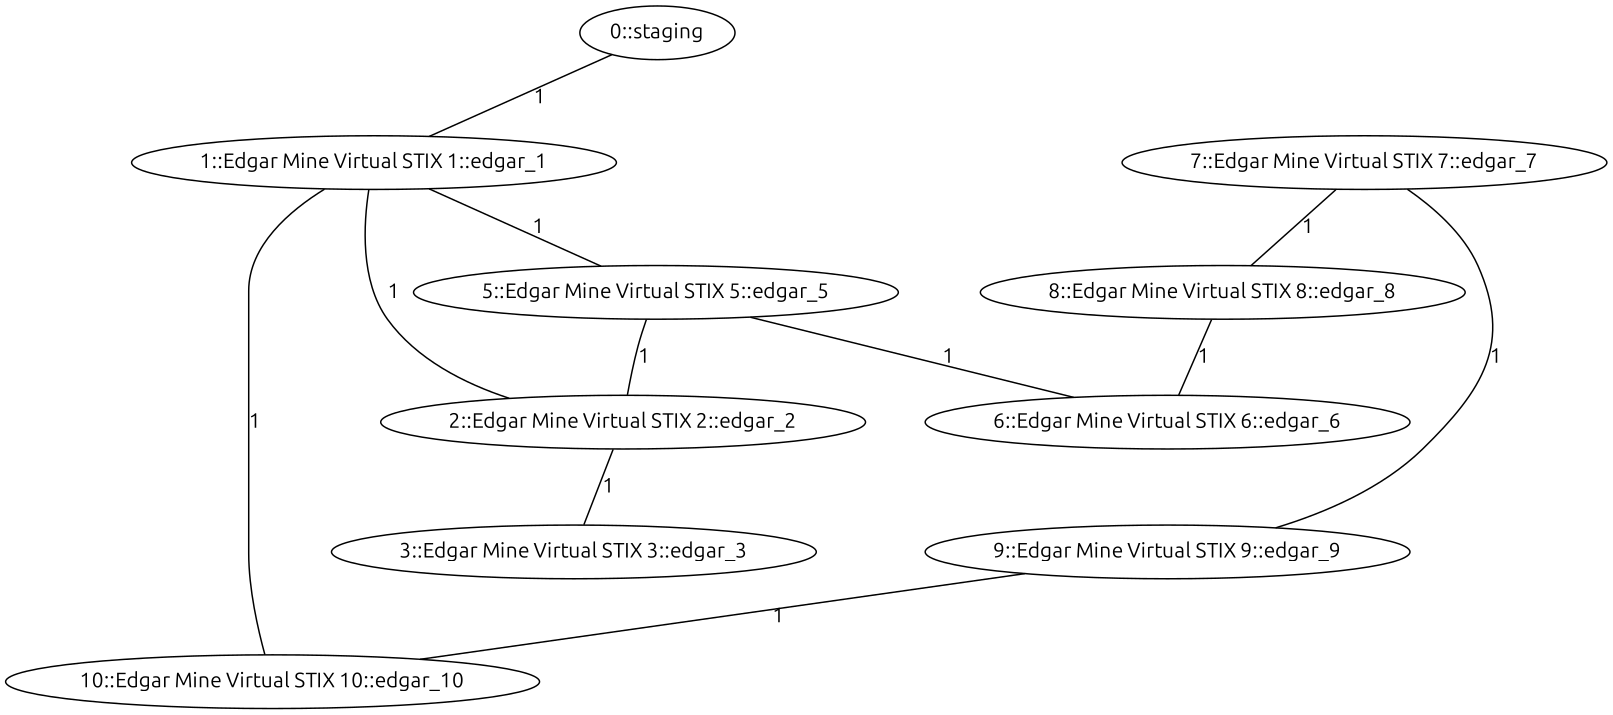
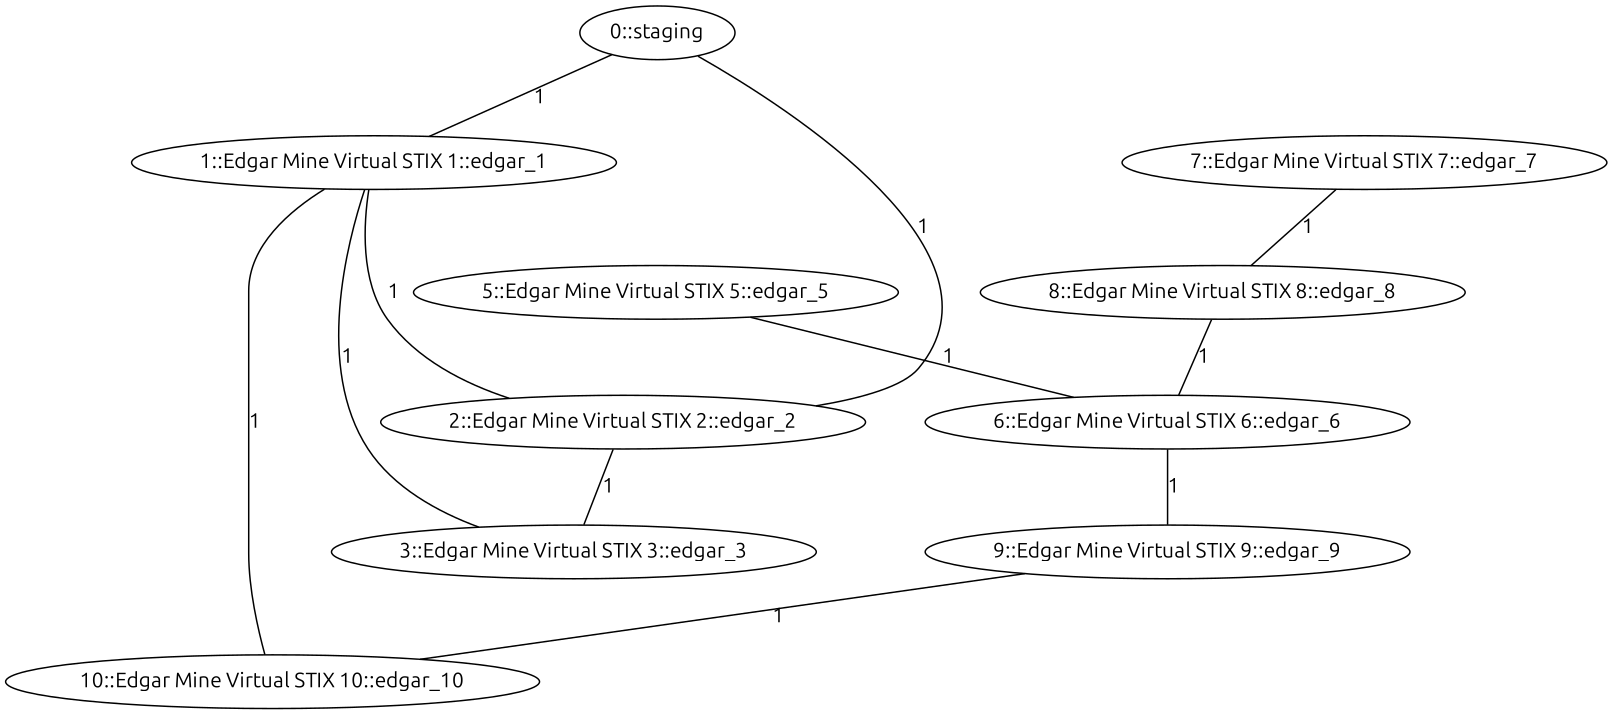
edge "1::Edgar Mine Virtual STIX 1::edgar_1" -- "5::Edgar Mine Virtual STIX 5::edgar_5": now "1::Edgar Mine Virtual STIX 1::edgar_1" -- "3::Edgar Mine Virtual STIX 3::edgar_3"
edge "5::Edgar Mine Virtual STIX 5::edgar_5" -- "2::Edgar Mine Virtual STIX 2::edgar_2": now "0::staging" -- "2::Edgar Mine Virtual STIX 2::edgar_2"
edge "7::Edgar Mine Virtual STIX 7::edgar_7" -- "9::Edgar Mine Virtual STIX 9::edgar_9": now "6::Edgar Mine Virtual STIX 6::edgar_6" -- "9::Edgar Mine Virtual STIX 9::edgar_9"
